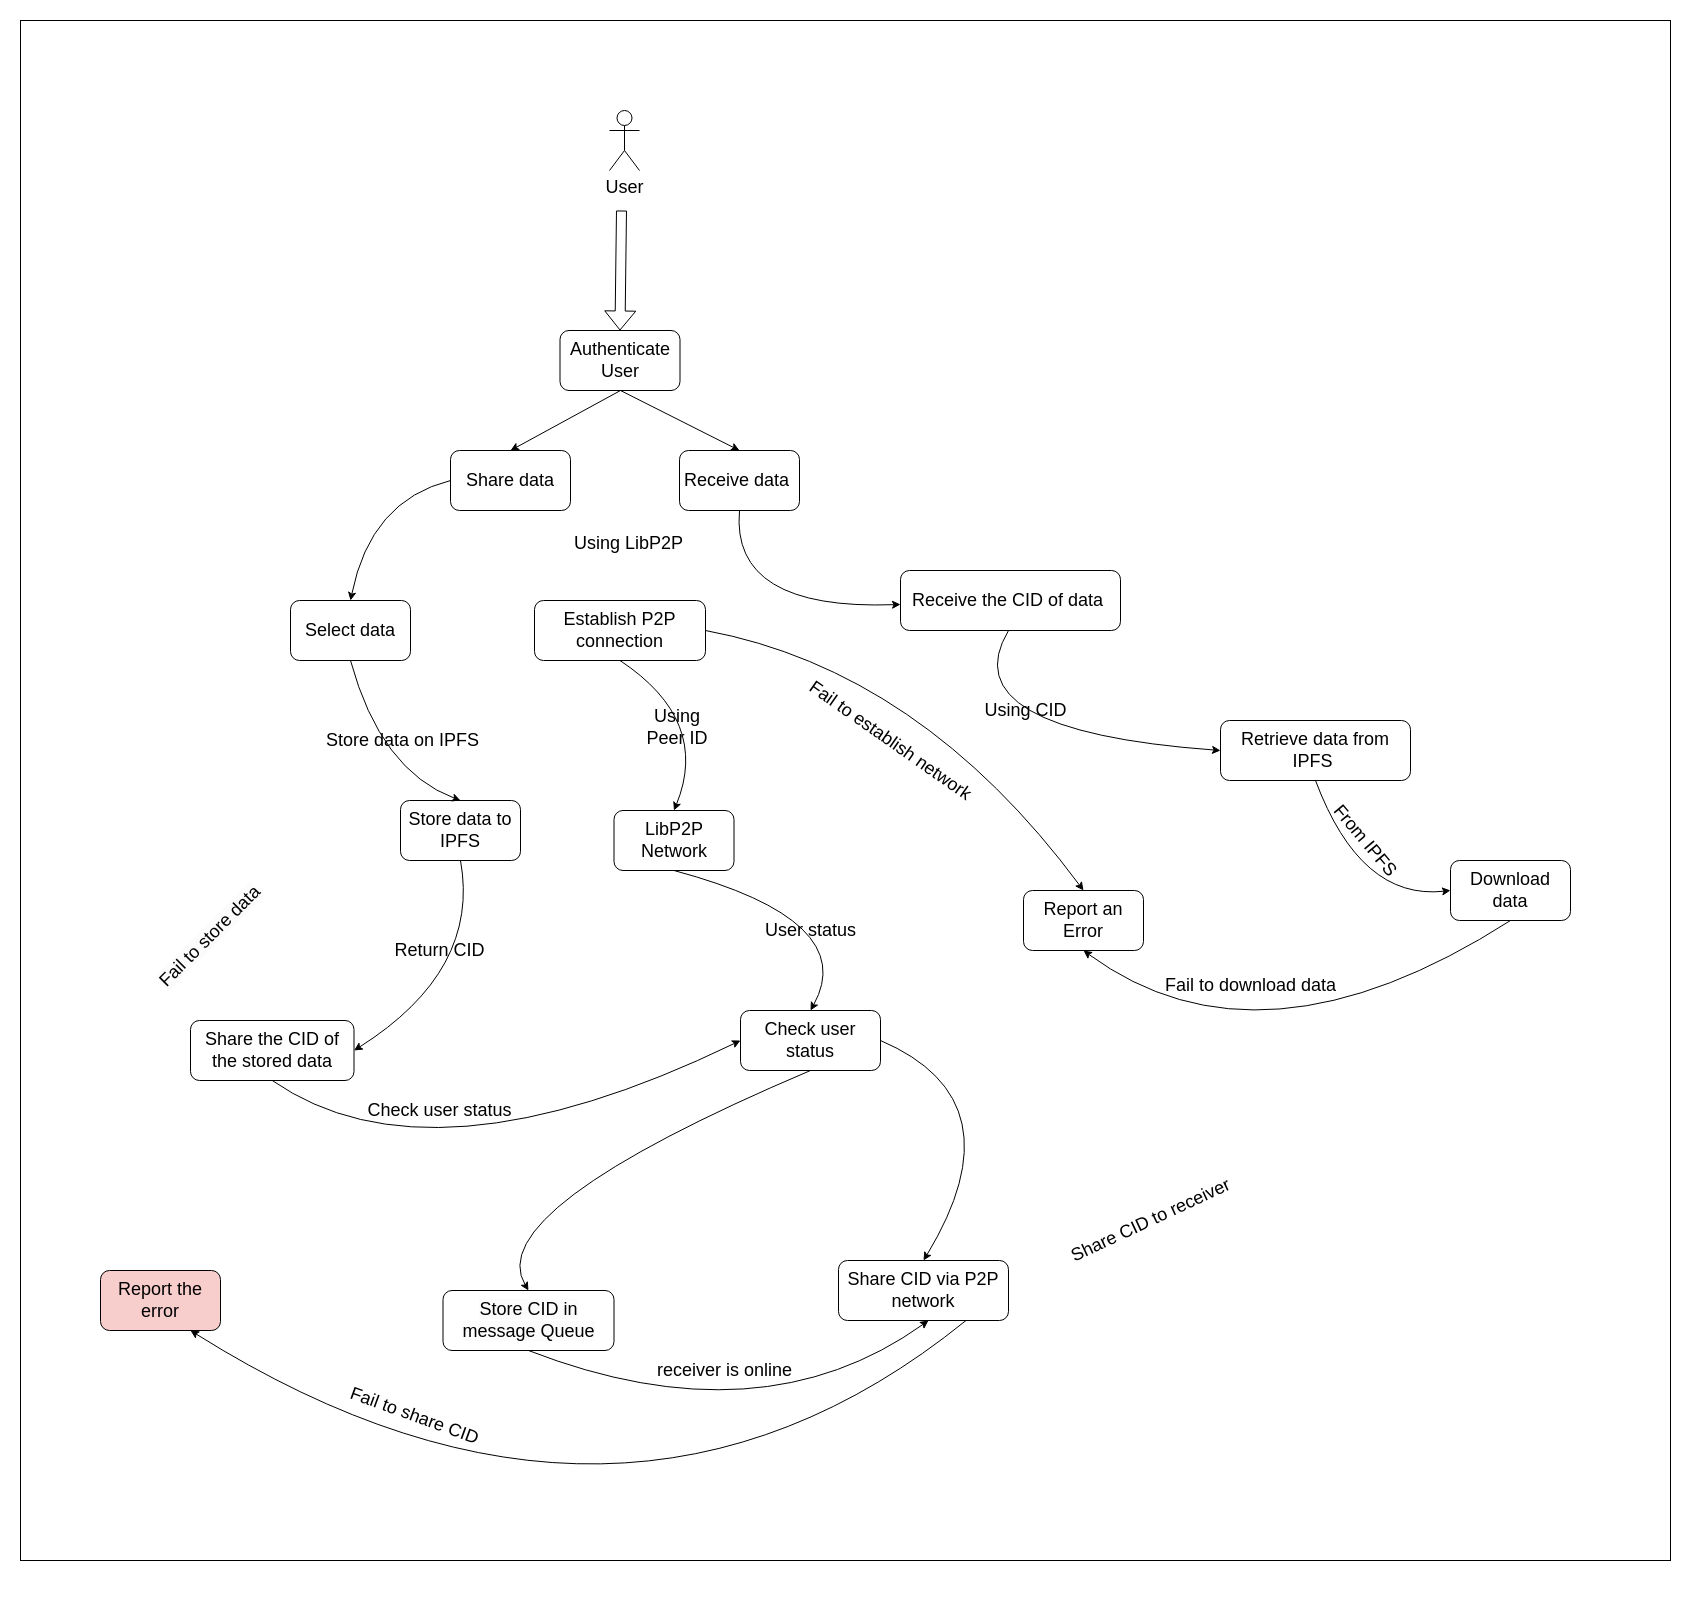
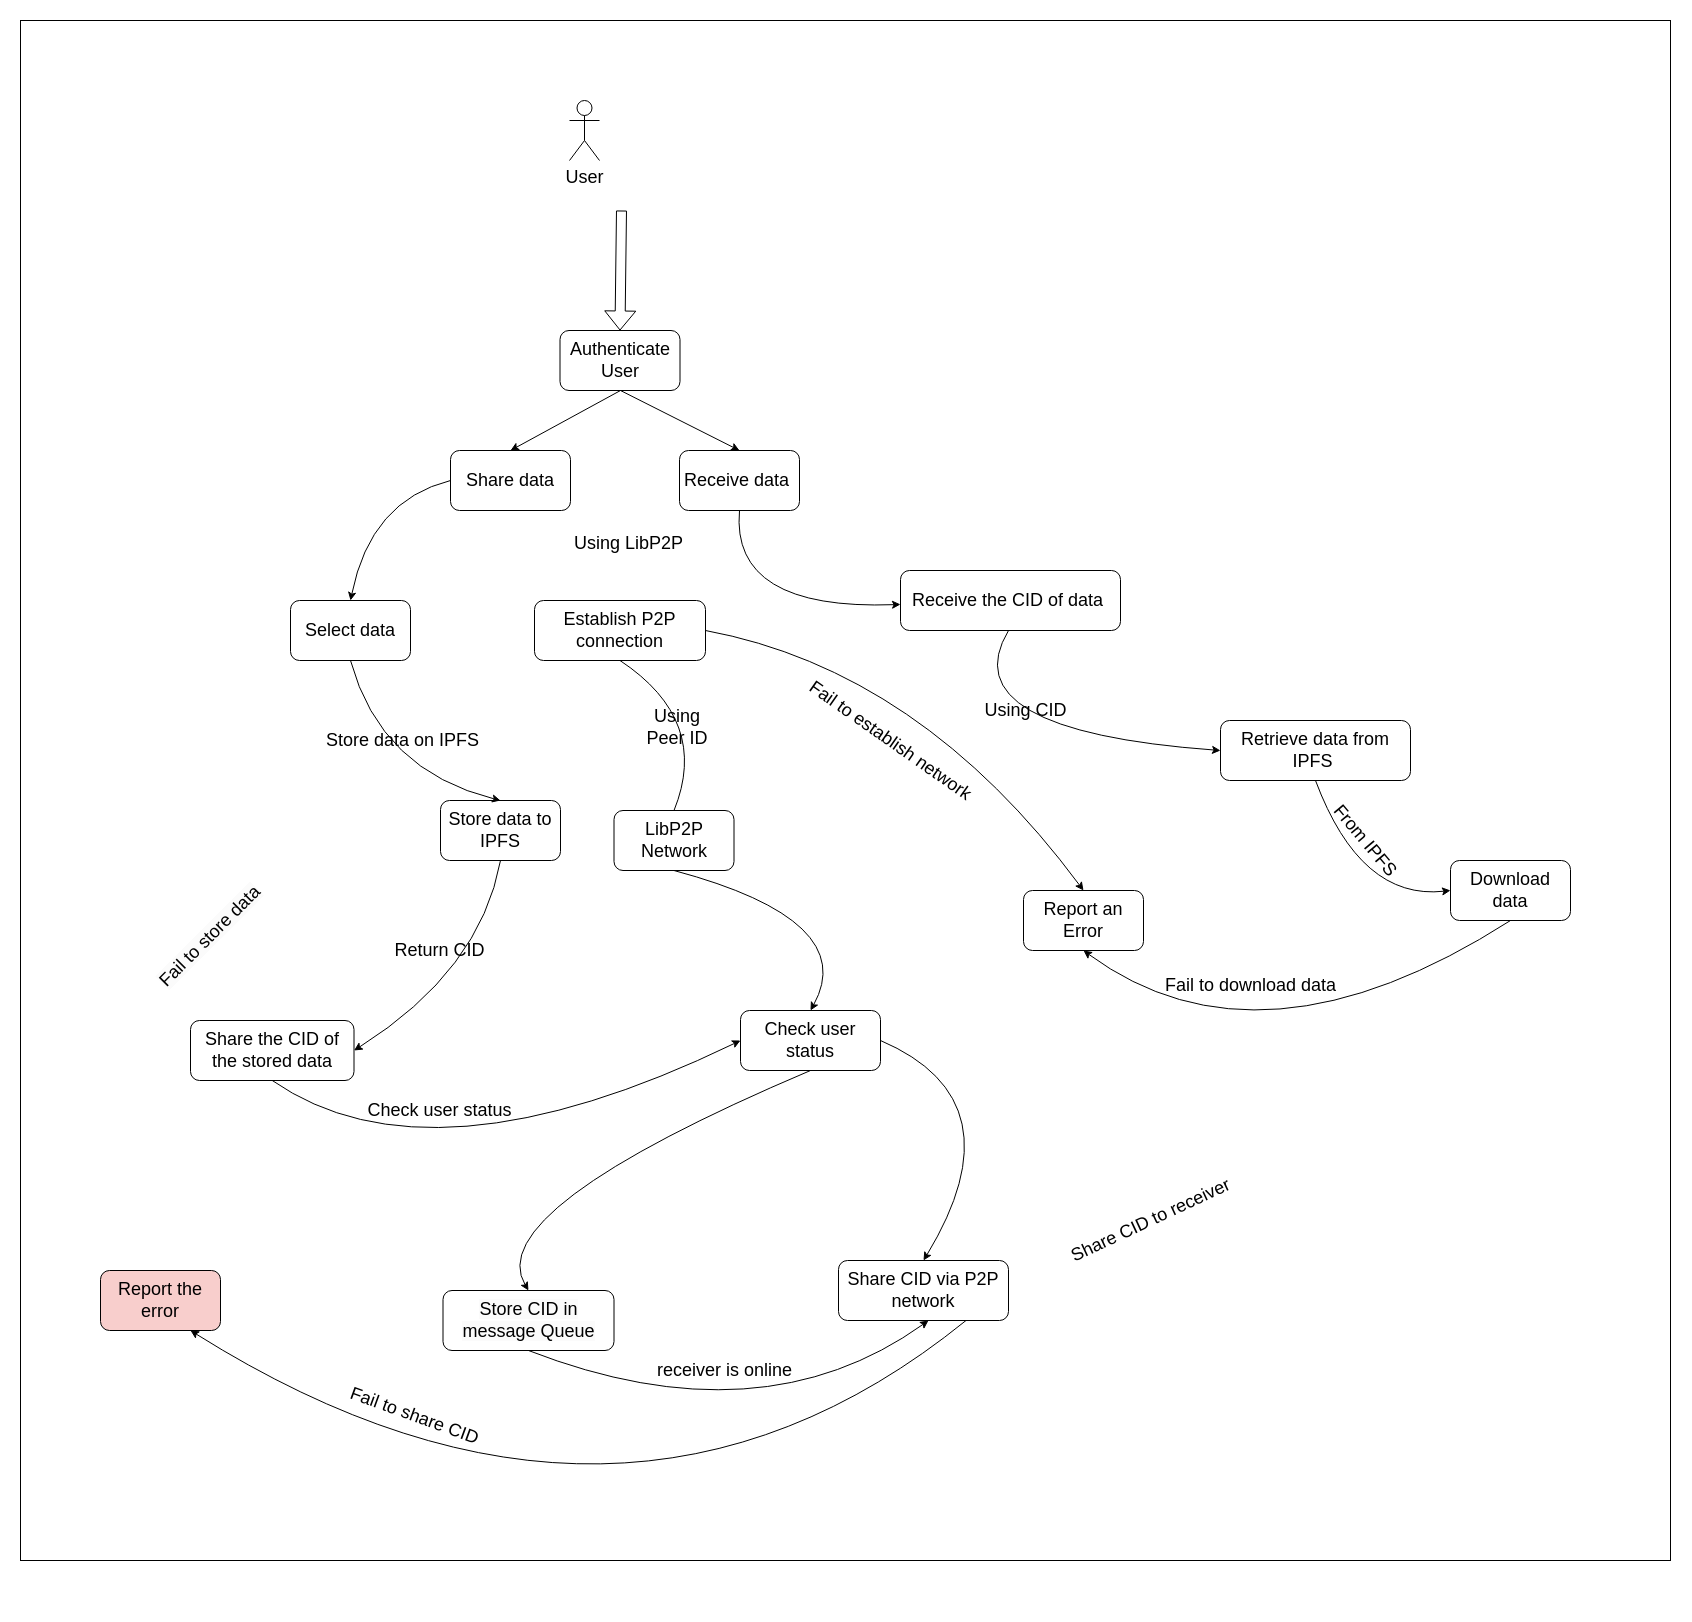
node "User": moved (625, 141) -> (585, 131)
edge "Establish P2P connection" -> "LibP2P Network": arrowhead classic -> none
node "Store data to IPFS": moved (461, 831) -> (501, 831)
node "User status": removed
